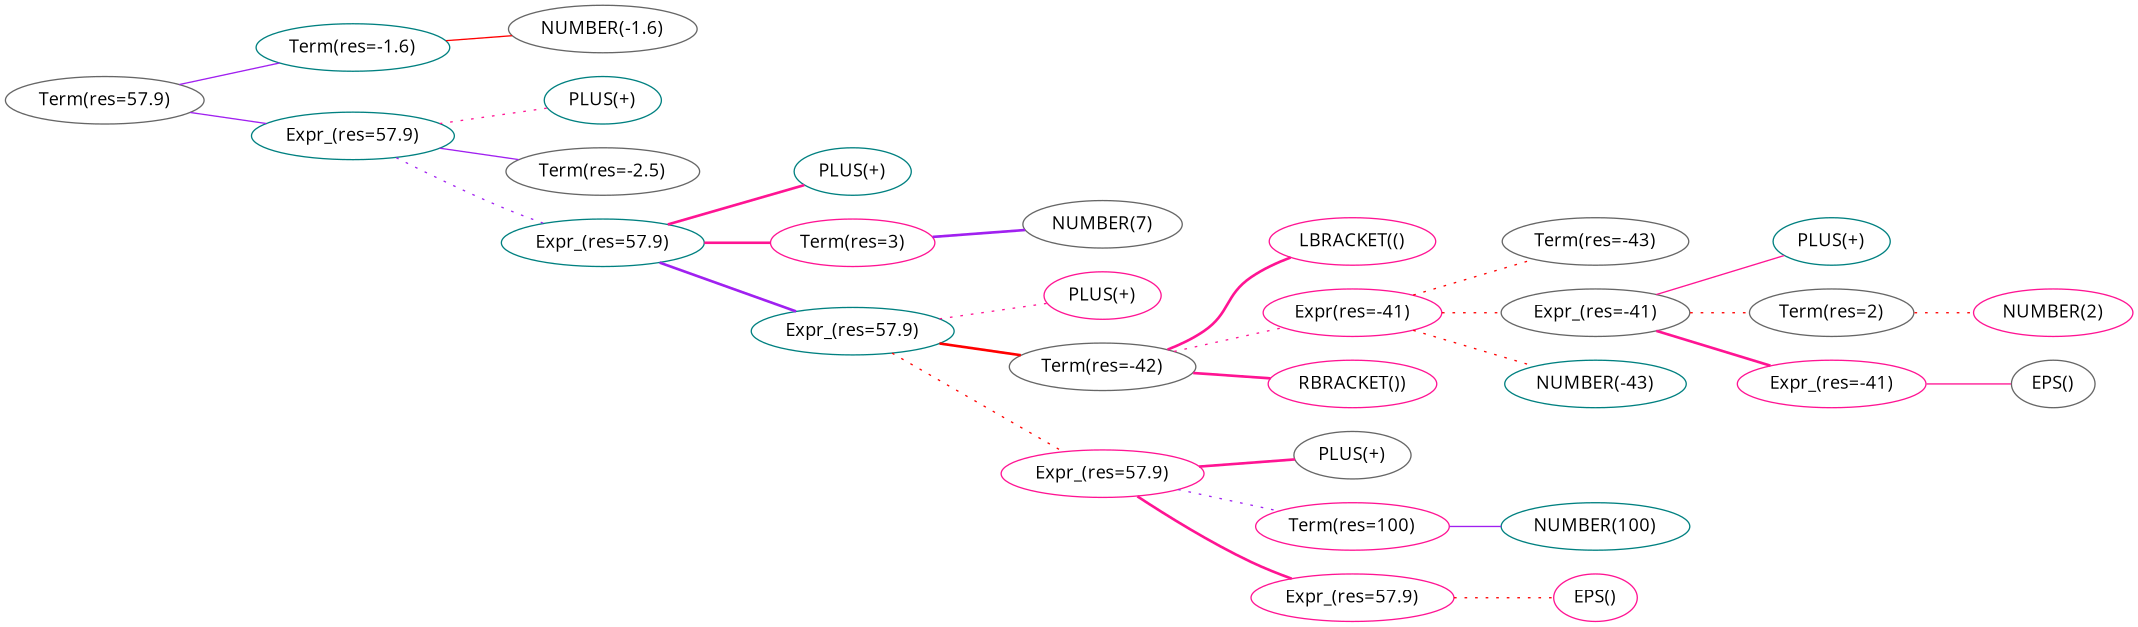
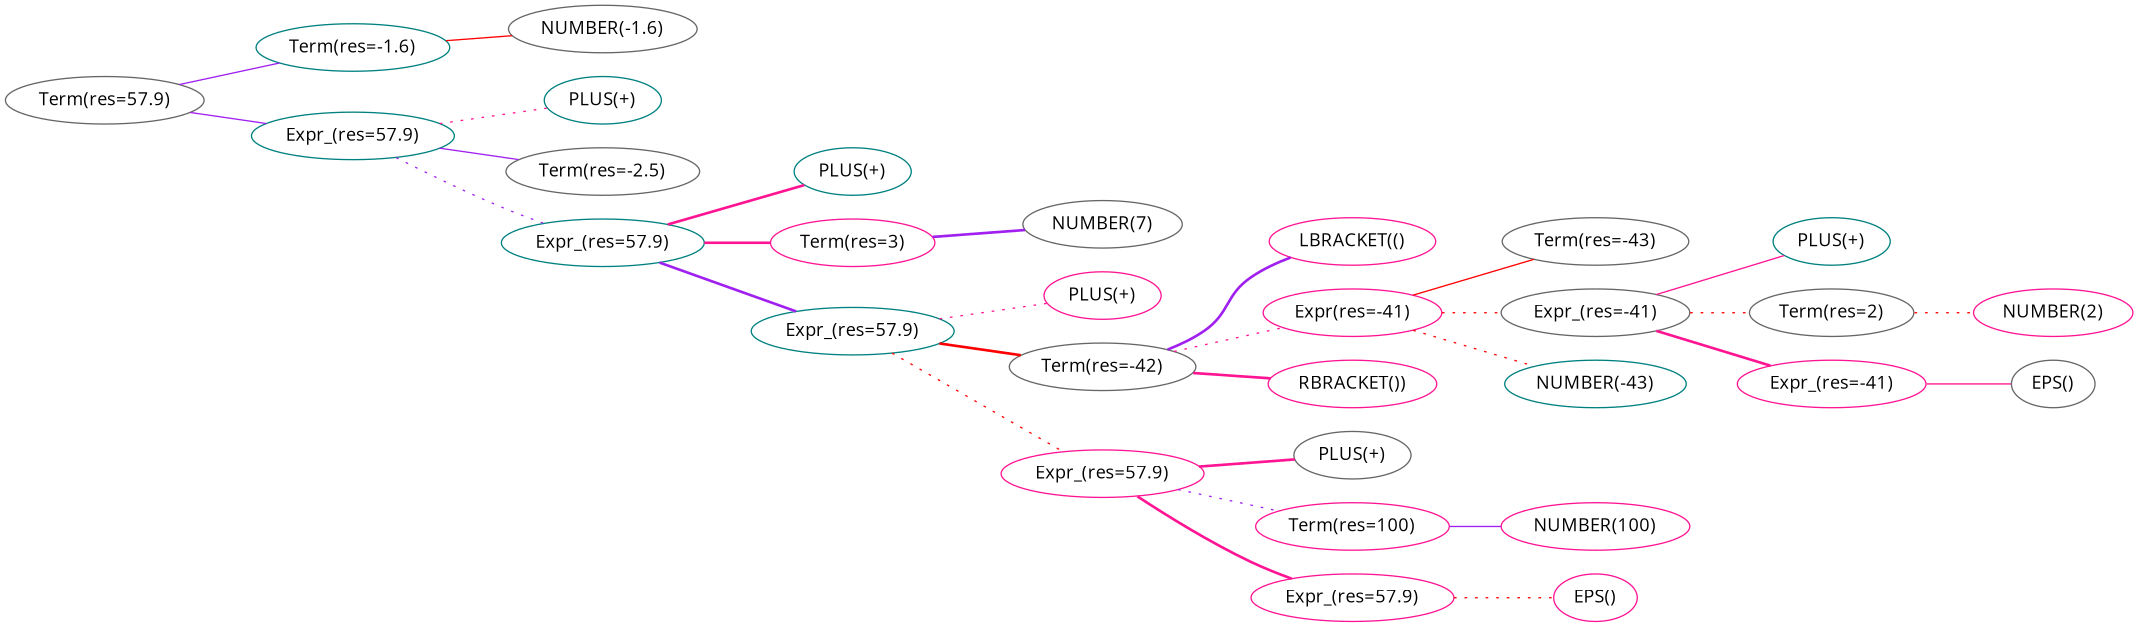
edge "Term(res=-43)" -- "Expr(res=-41)": style dotted -> solid
edge "LBRACKET(()" -- "Term(res=-42)": color deeppink -> purple
node "NUMBER(100)": color teal -> deeppink
